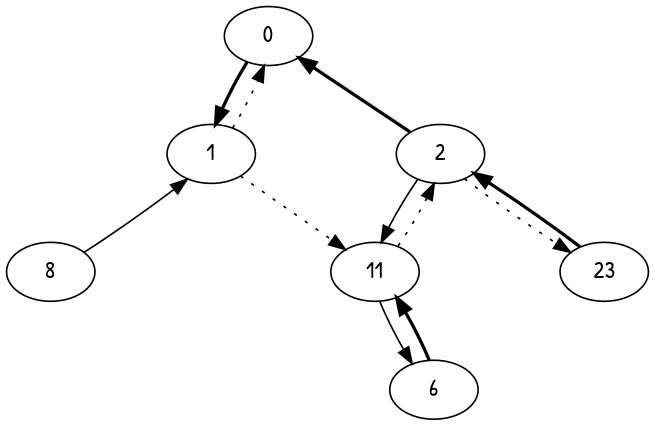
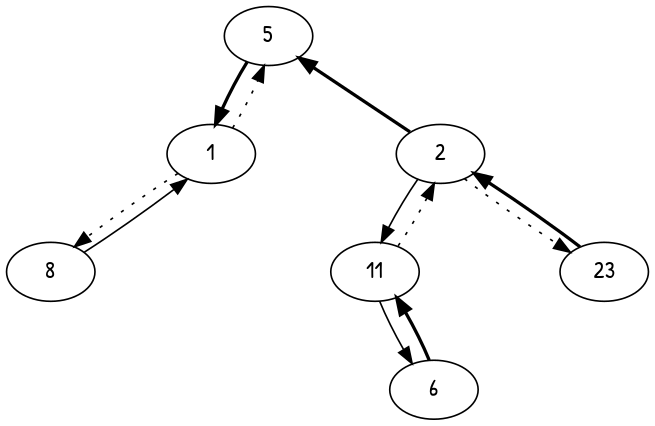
node "0": label "0" -> "5"
edge "1" -> "11": now "1" -> "8"
